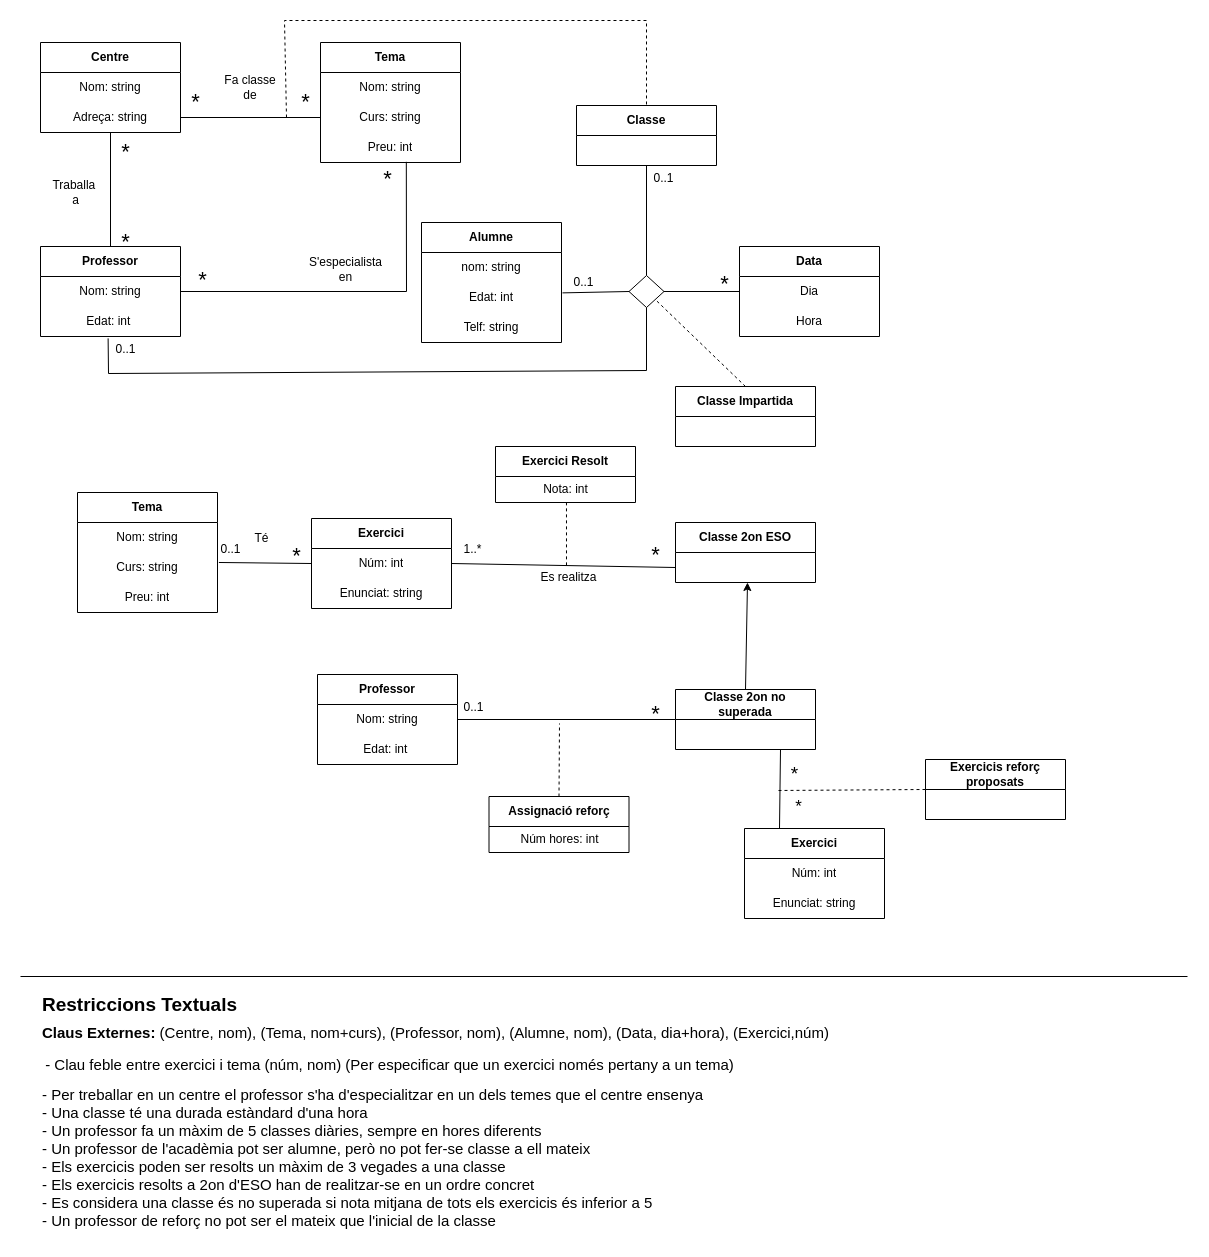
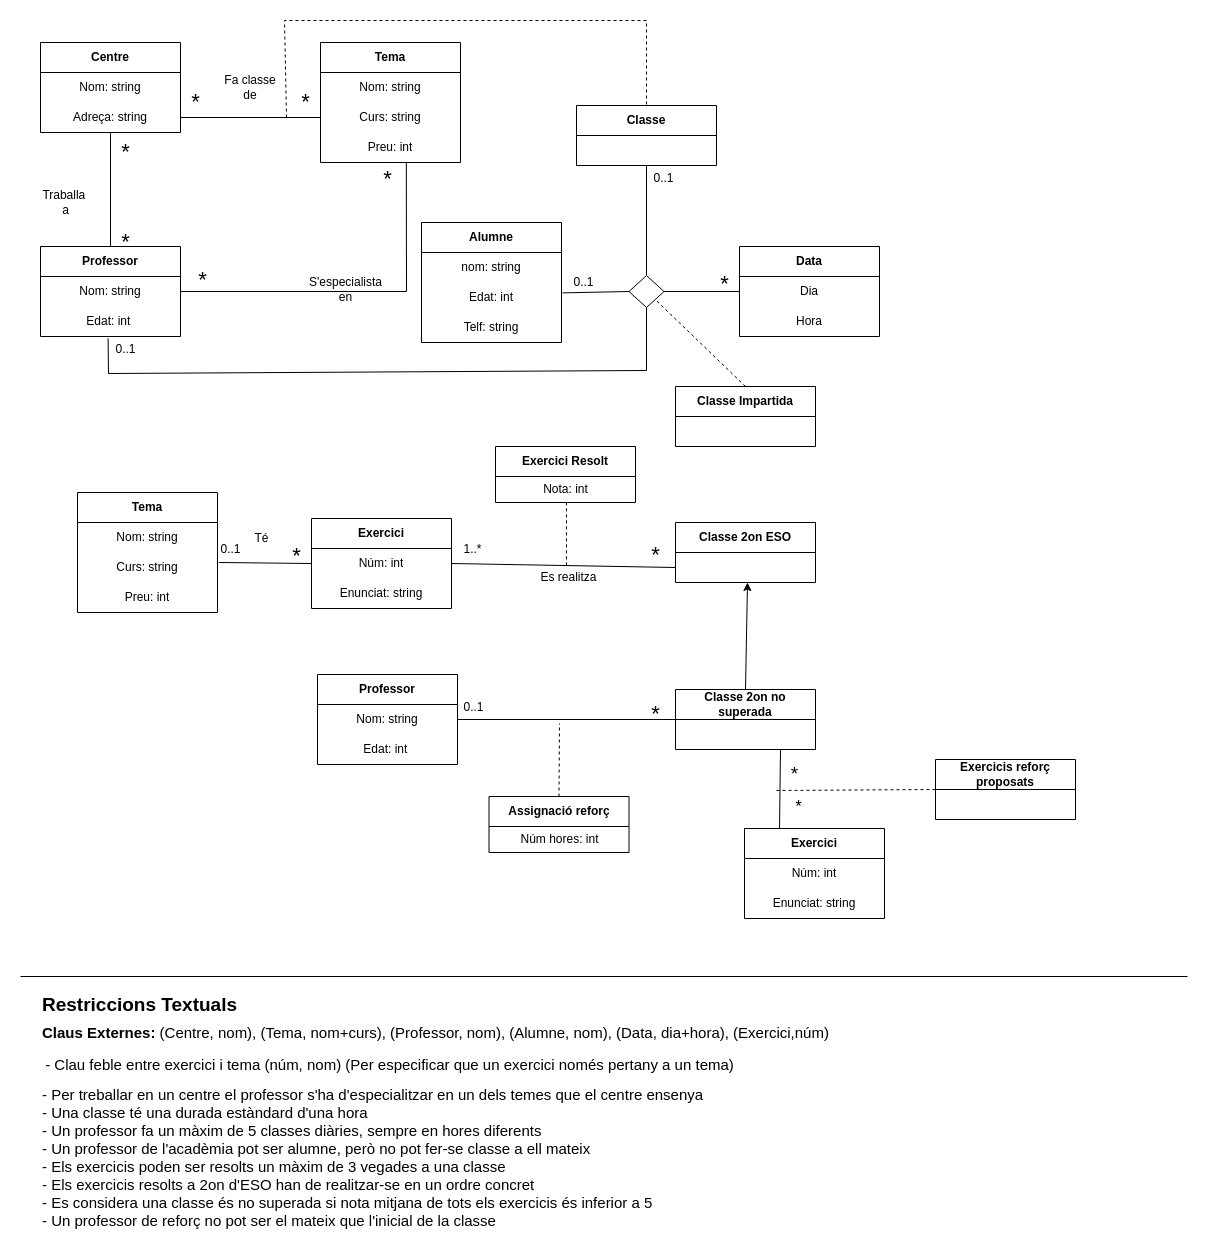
node "Traballa a": moved (76, 193) -> (66, 203)
node "S'especialista en": moved (345, 269) -> (345, 289)
node "Exercicis reforç proposats": moved (996, 790) -> (1006, 790)
